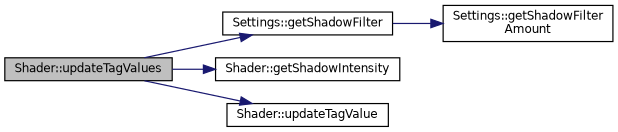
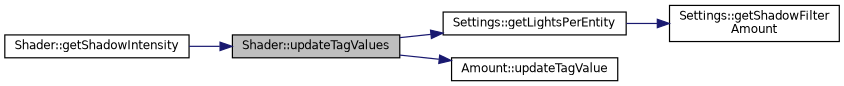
node "Settings::getShadowFilter": label "Settings::getShadowFilter" -> "Settings::getLightsPerEntity"
edge "Shader::updateTagValues" -> "Shader::getShadowIntensity": reversed
node "Shader::updateTagValue": label "Shader::updateTagValue" -> "Amount::updateTagValue"
